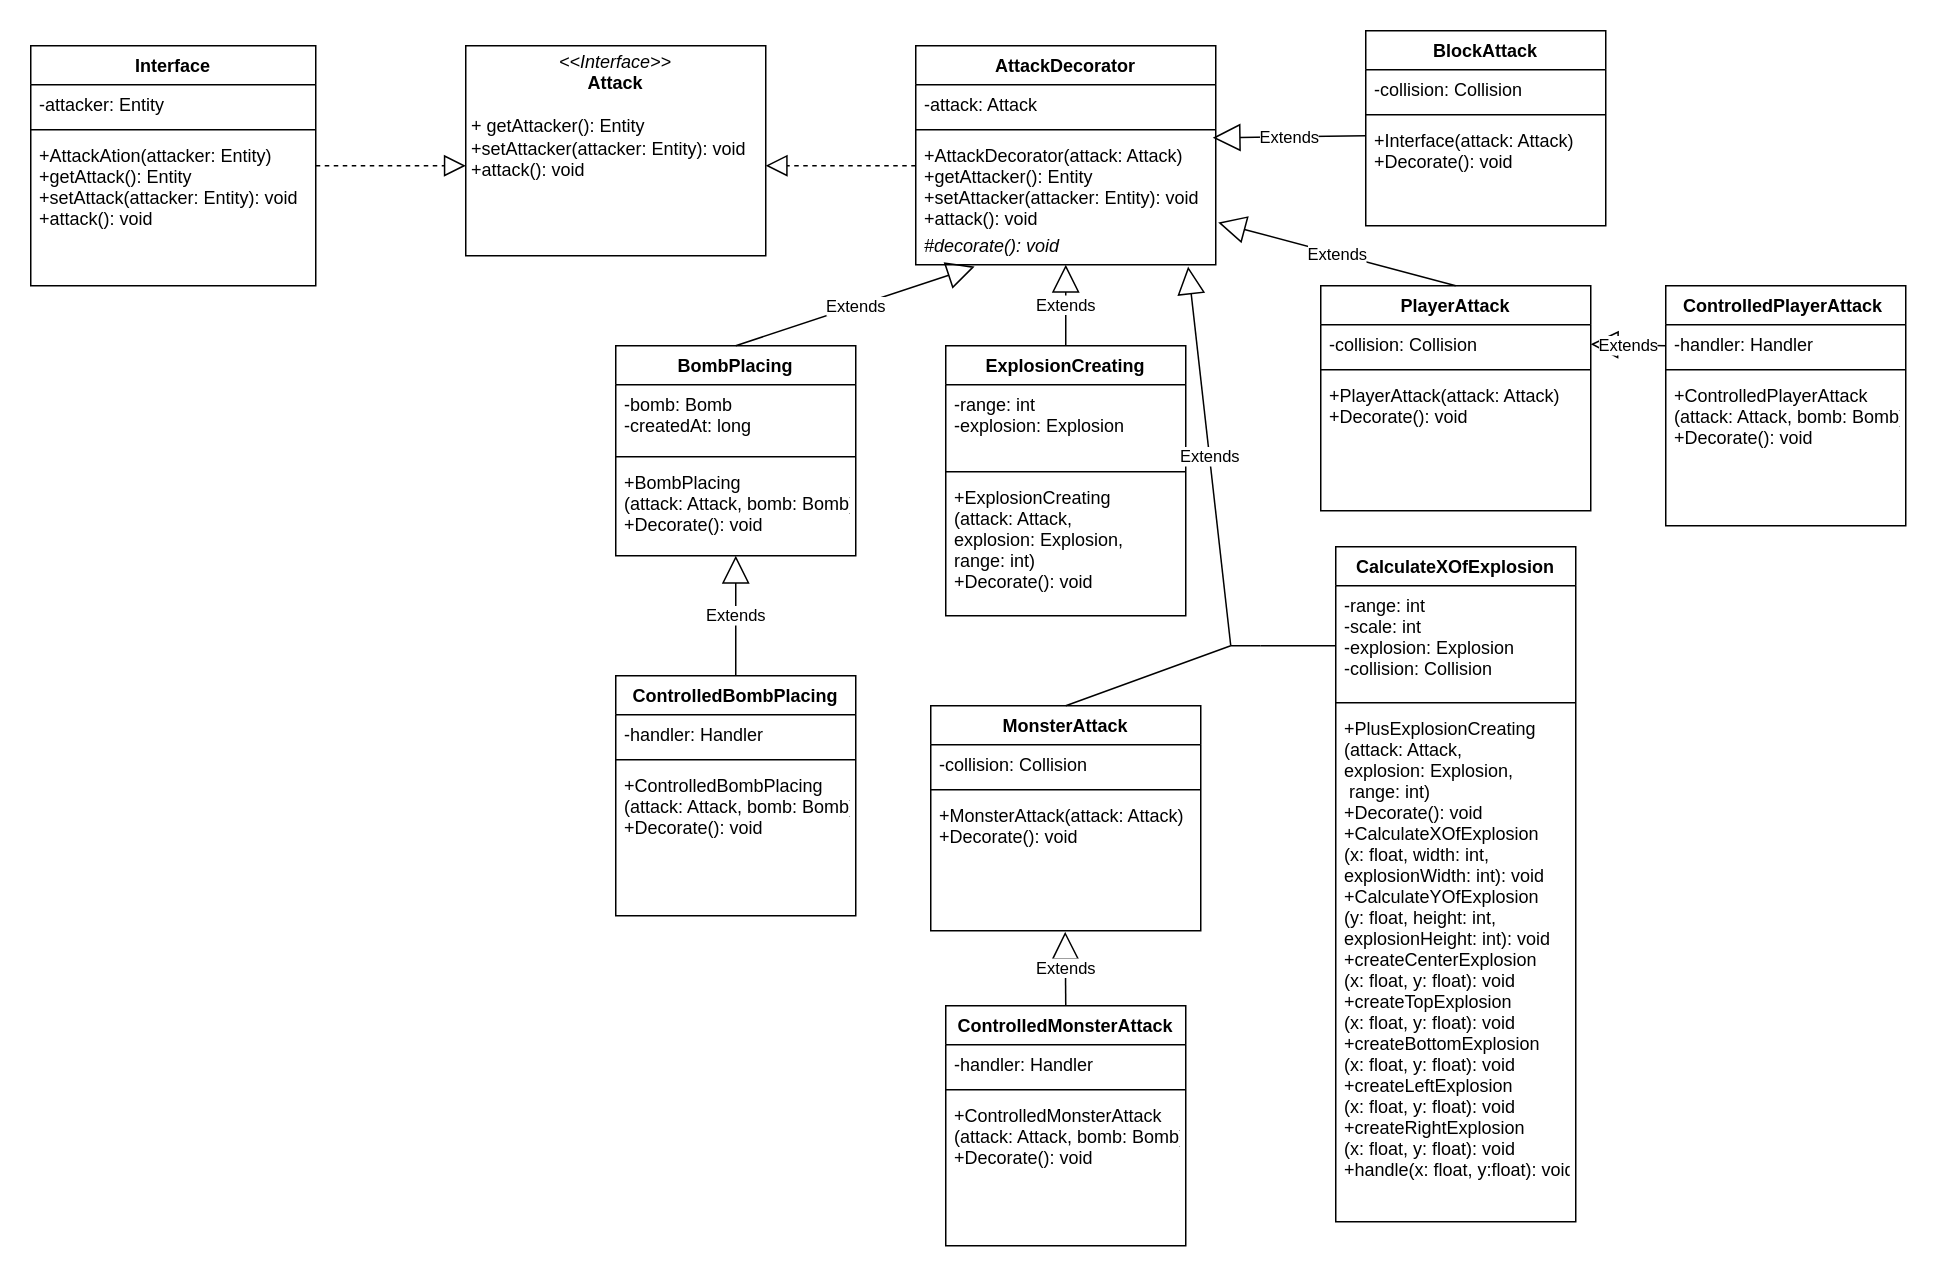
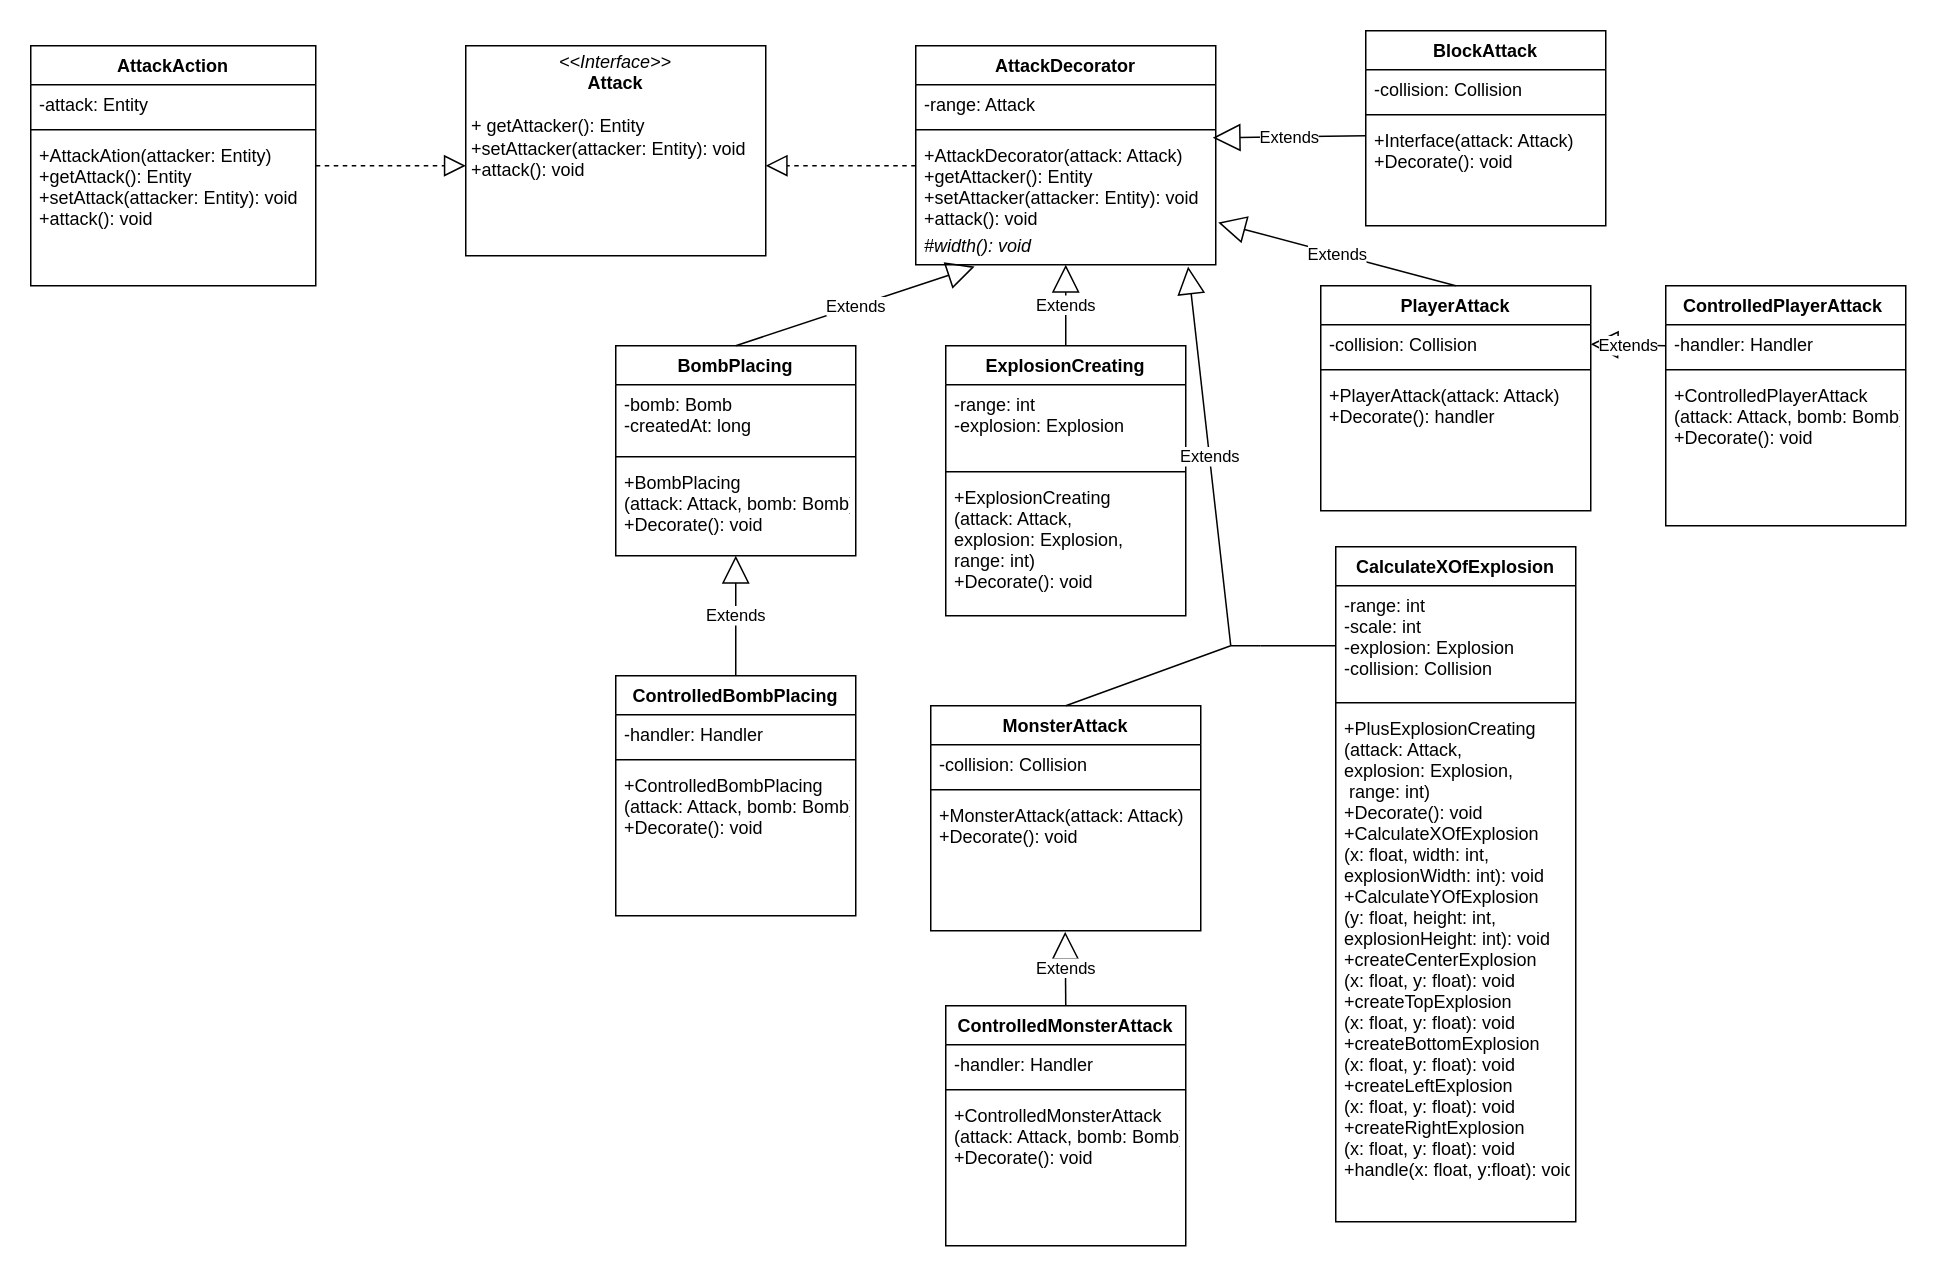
node "Interface": label "Interface" -> "AttackAction"
node "-attacker: Entity": label "-attacker: Entity" -> "-attack: Entity"
node "-attack: Attack": label "-attack: Attack" -> "-range: Attack"
node "#decorate(): void": label "#decorate(): void" -> "#width(): void"
node "+PlayerAttack(attack: Attack) +Decorate(): void": label "+PlayerAttack(attack: Attack) +Decorate(): void" -> "+PlayerAttack(attack: Attack) +Decorate(): handler"
